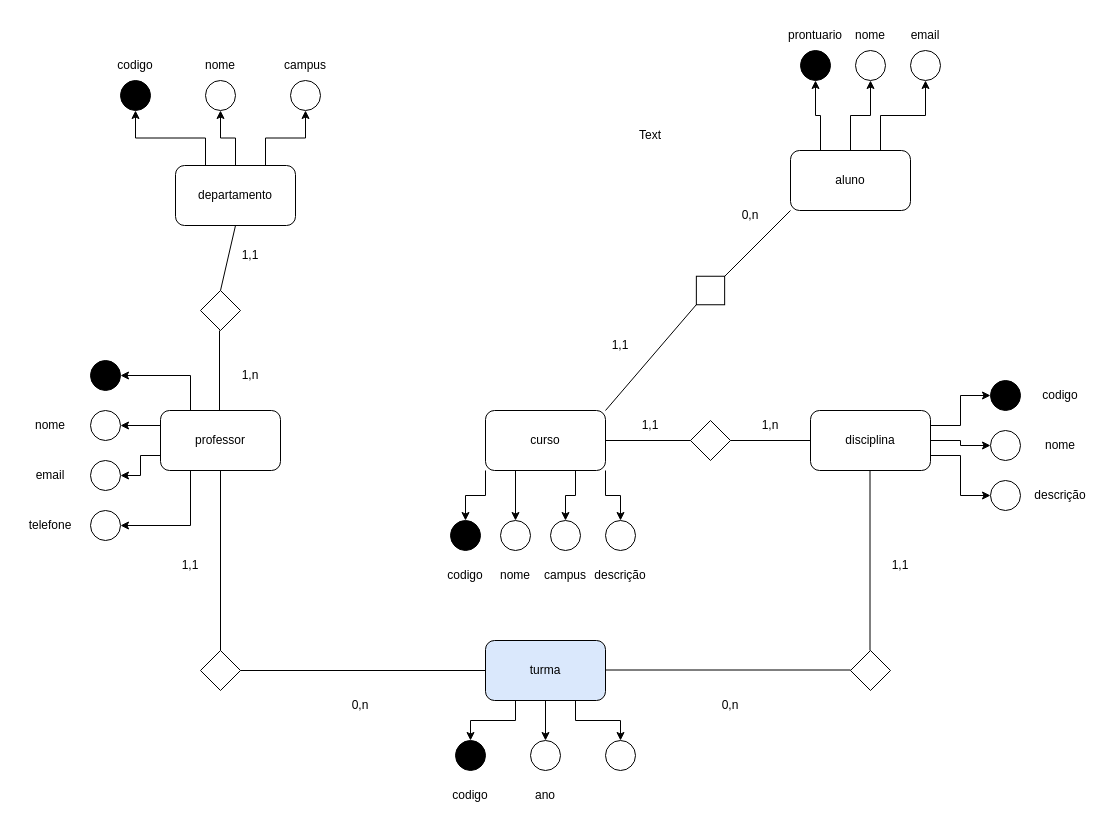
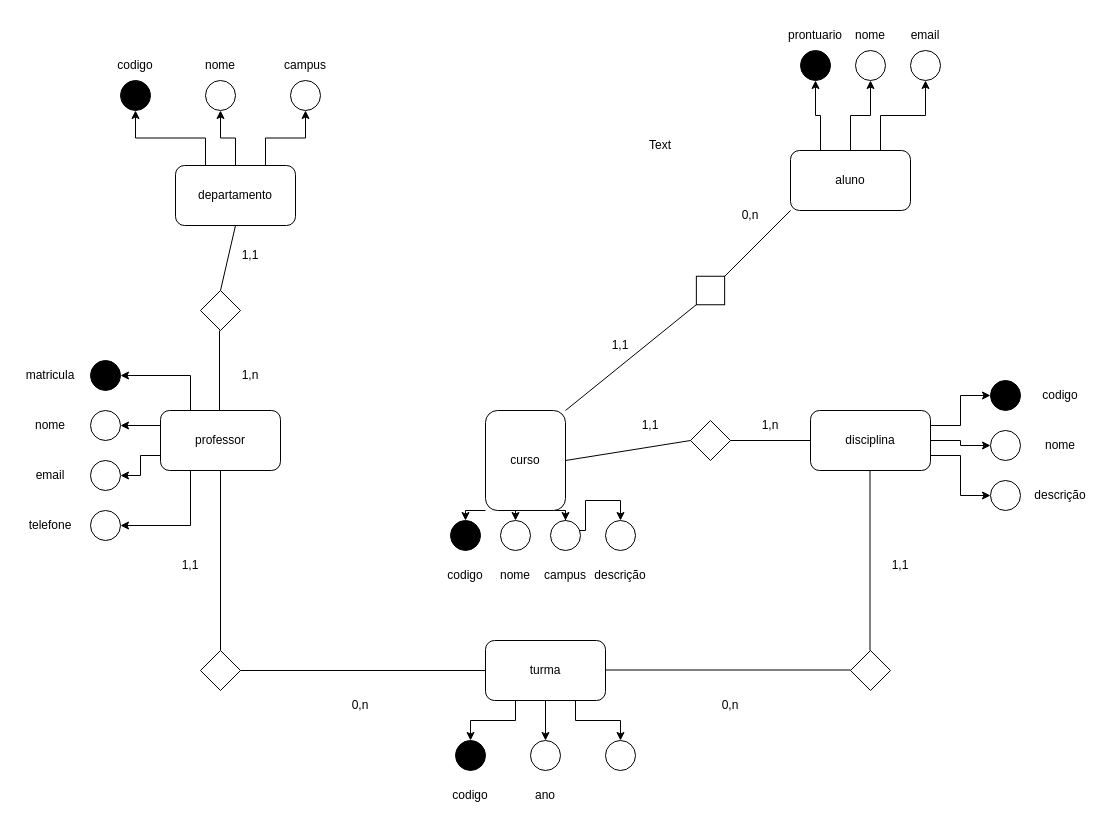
node "Text": moved (651, 136) -> (661, 146)
node "matricula": added
node "curso": size 120x60 -> 80x100
node "turma": fillcolor #dae8fc -> #ffffff
